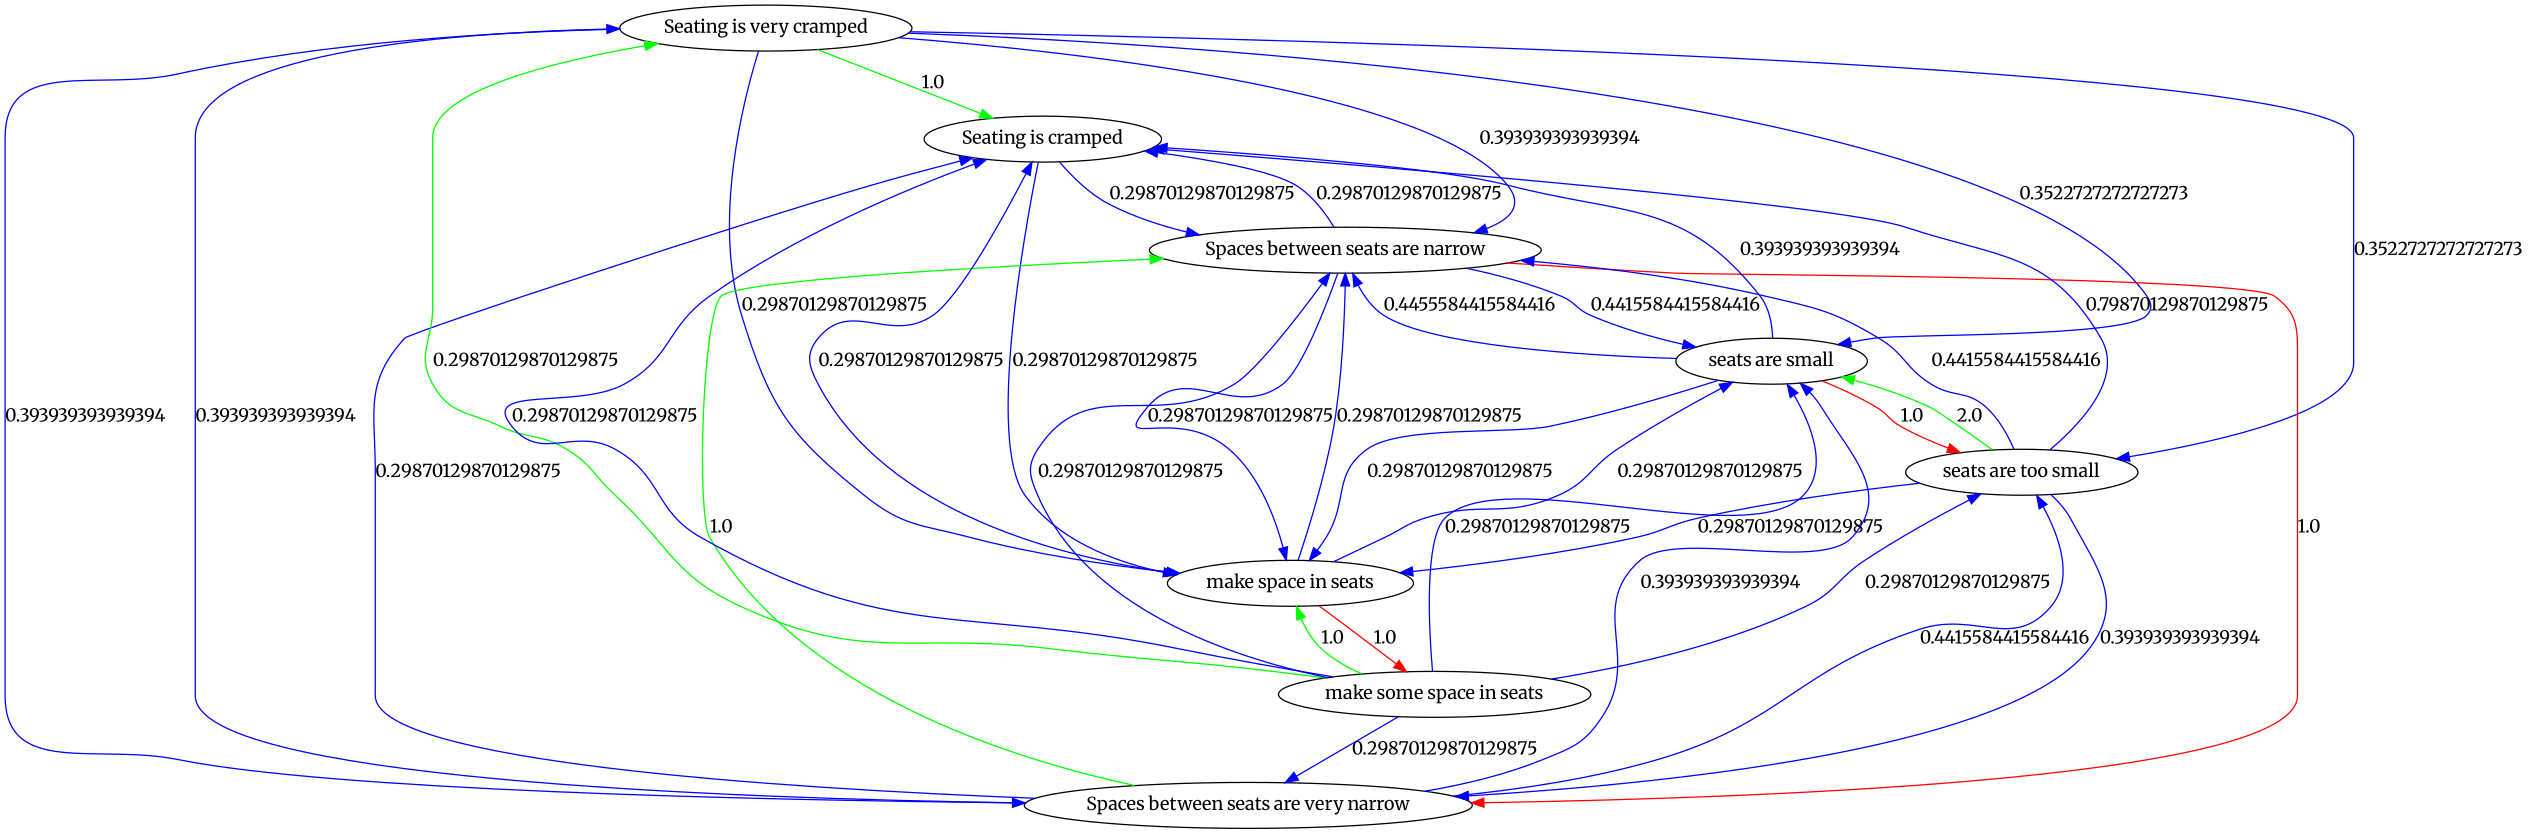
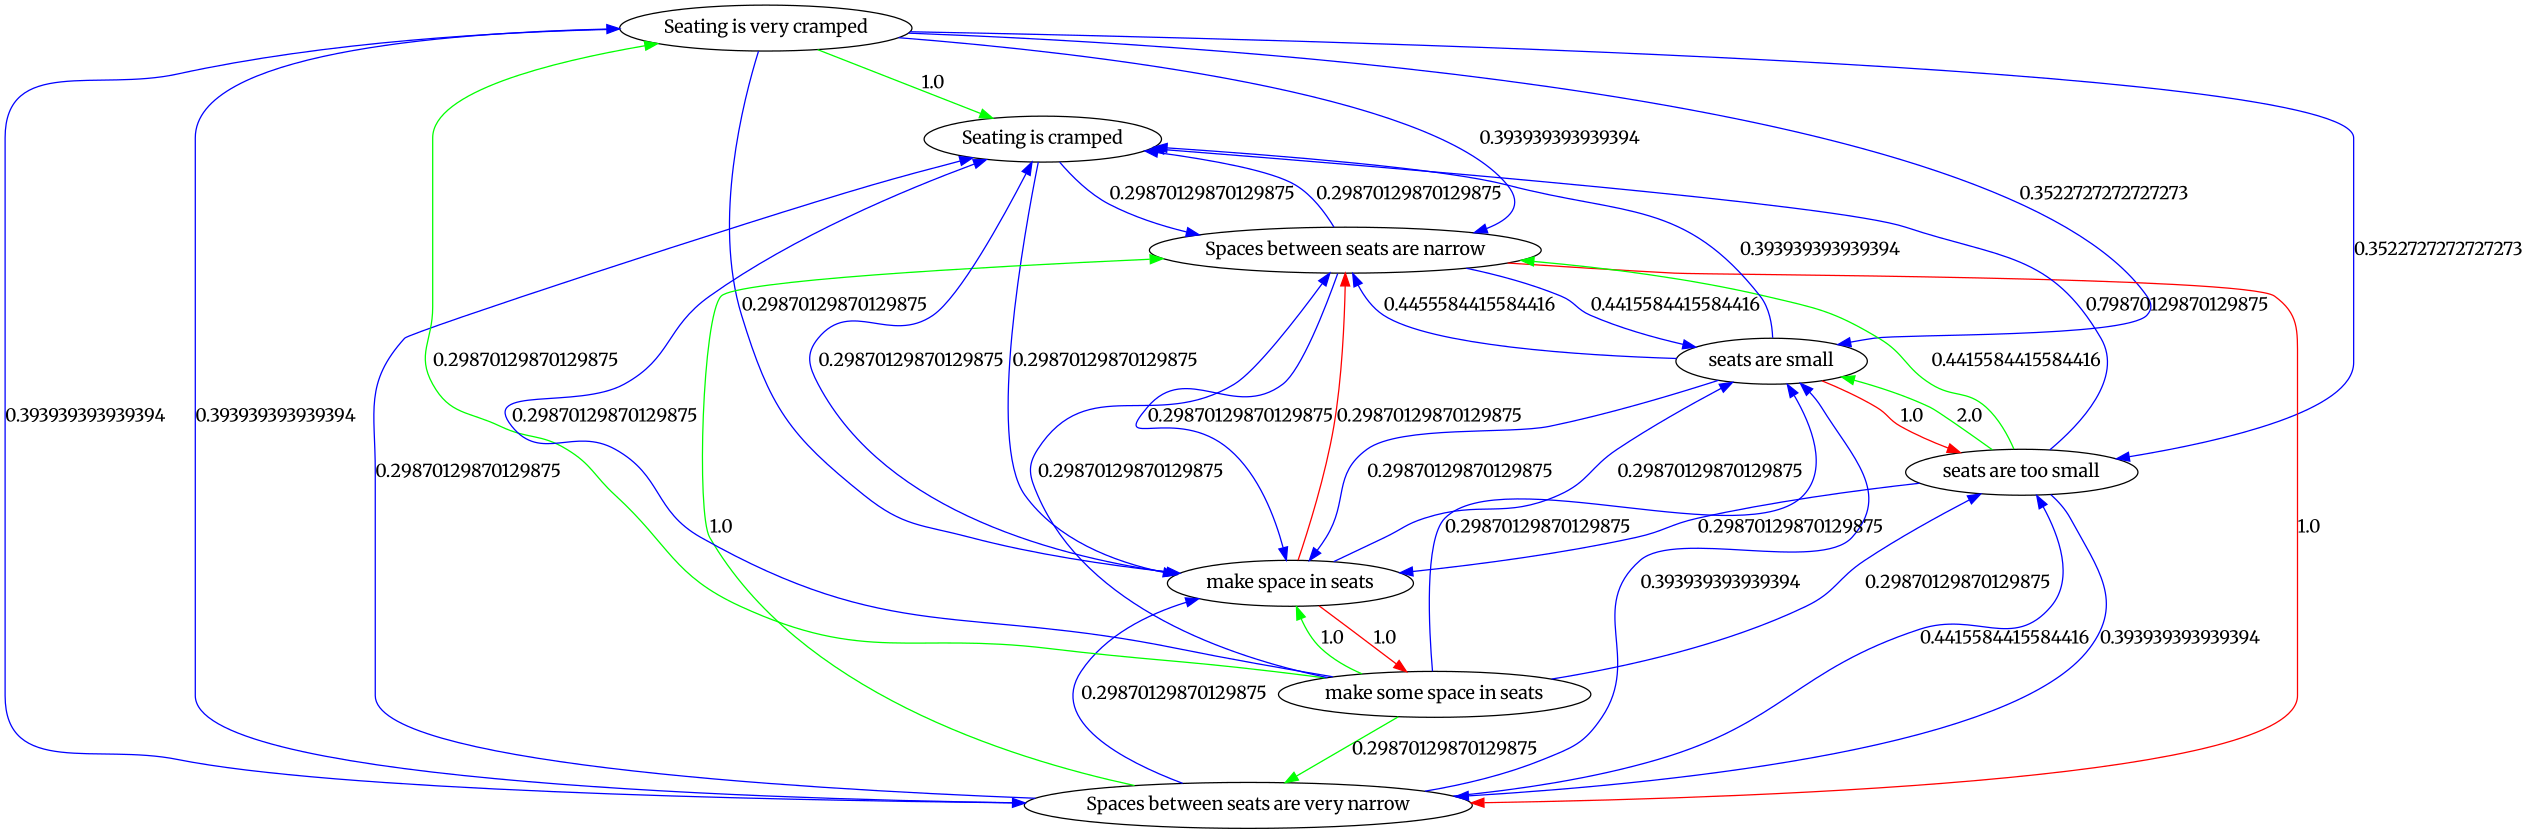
edge "seats are too small" -> "Spaces between seats are narrow": color blue -> green
edge "make space in seats" -> "Spaces between seats are narrow": color blue -> red
edge "Spaces between seats are very narrow" -> "make space in seats": added, label "0.29870129870129875"
edge "make some space in seats" -> "Spaces between seats are very narrow": color blue -> green
